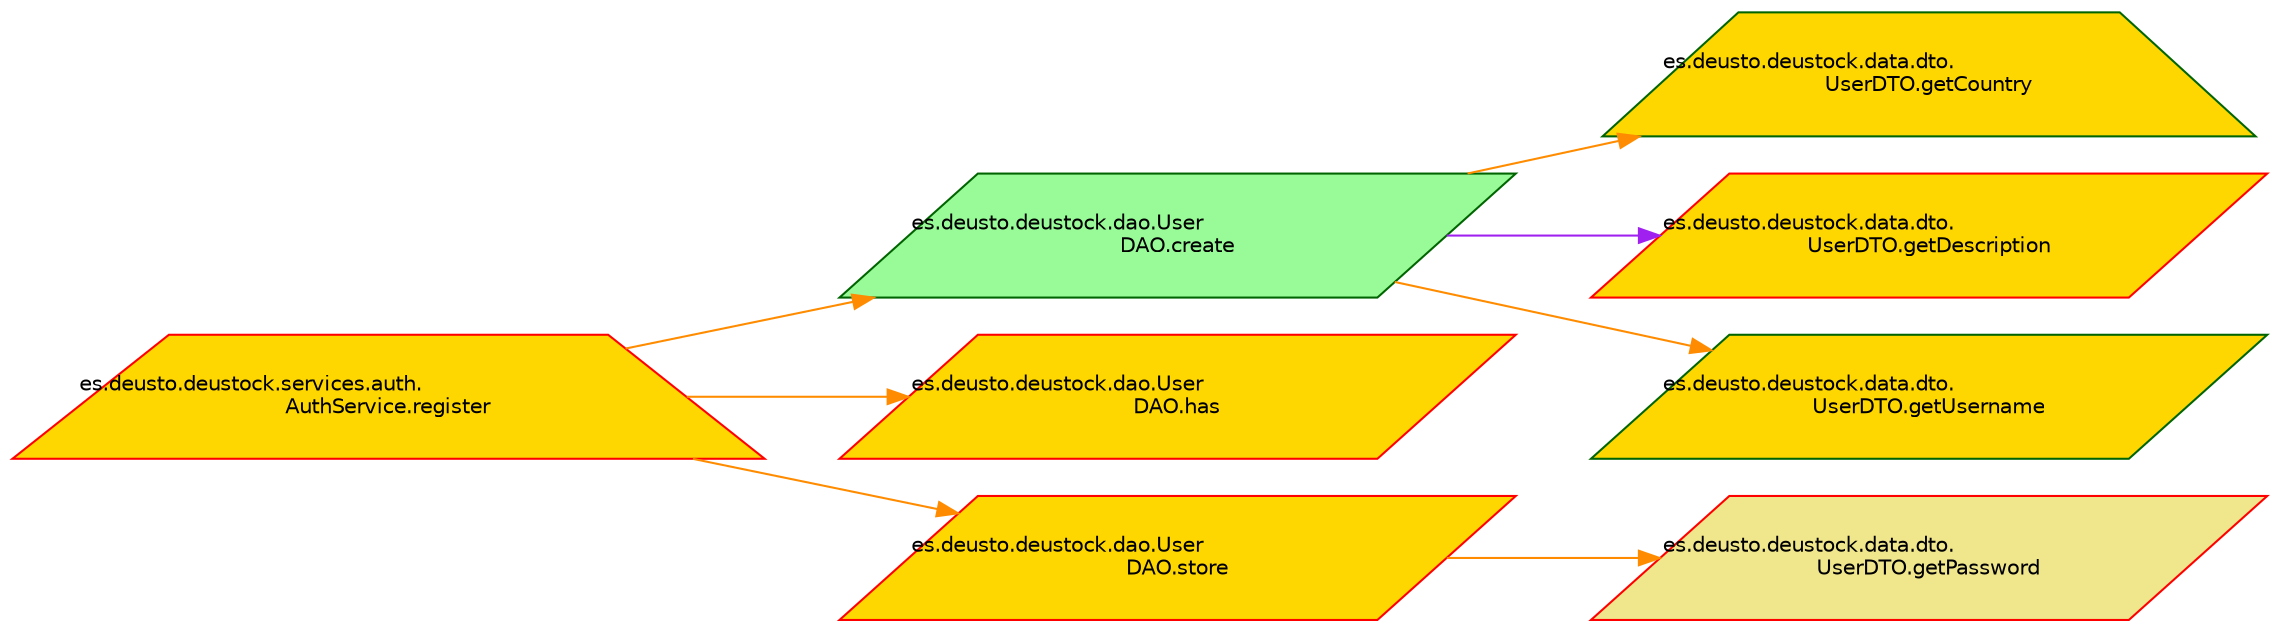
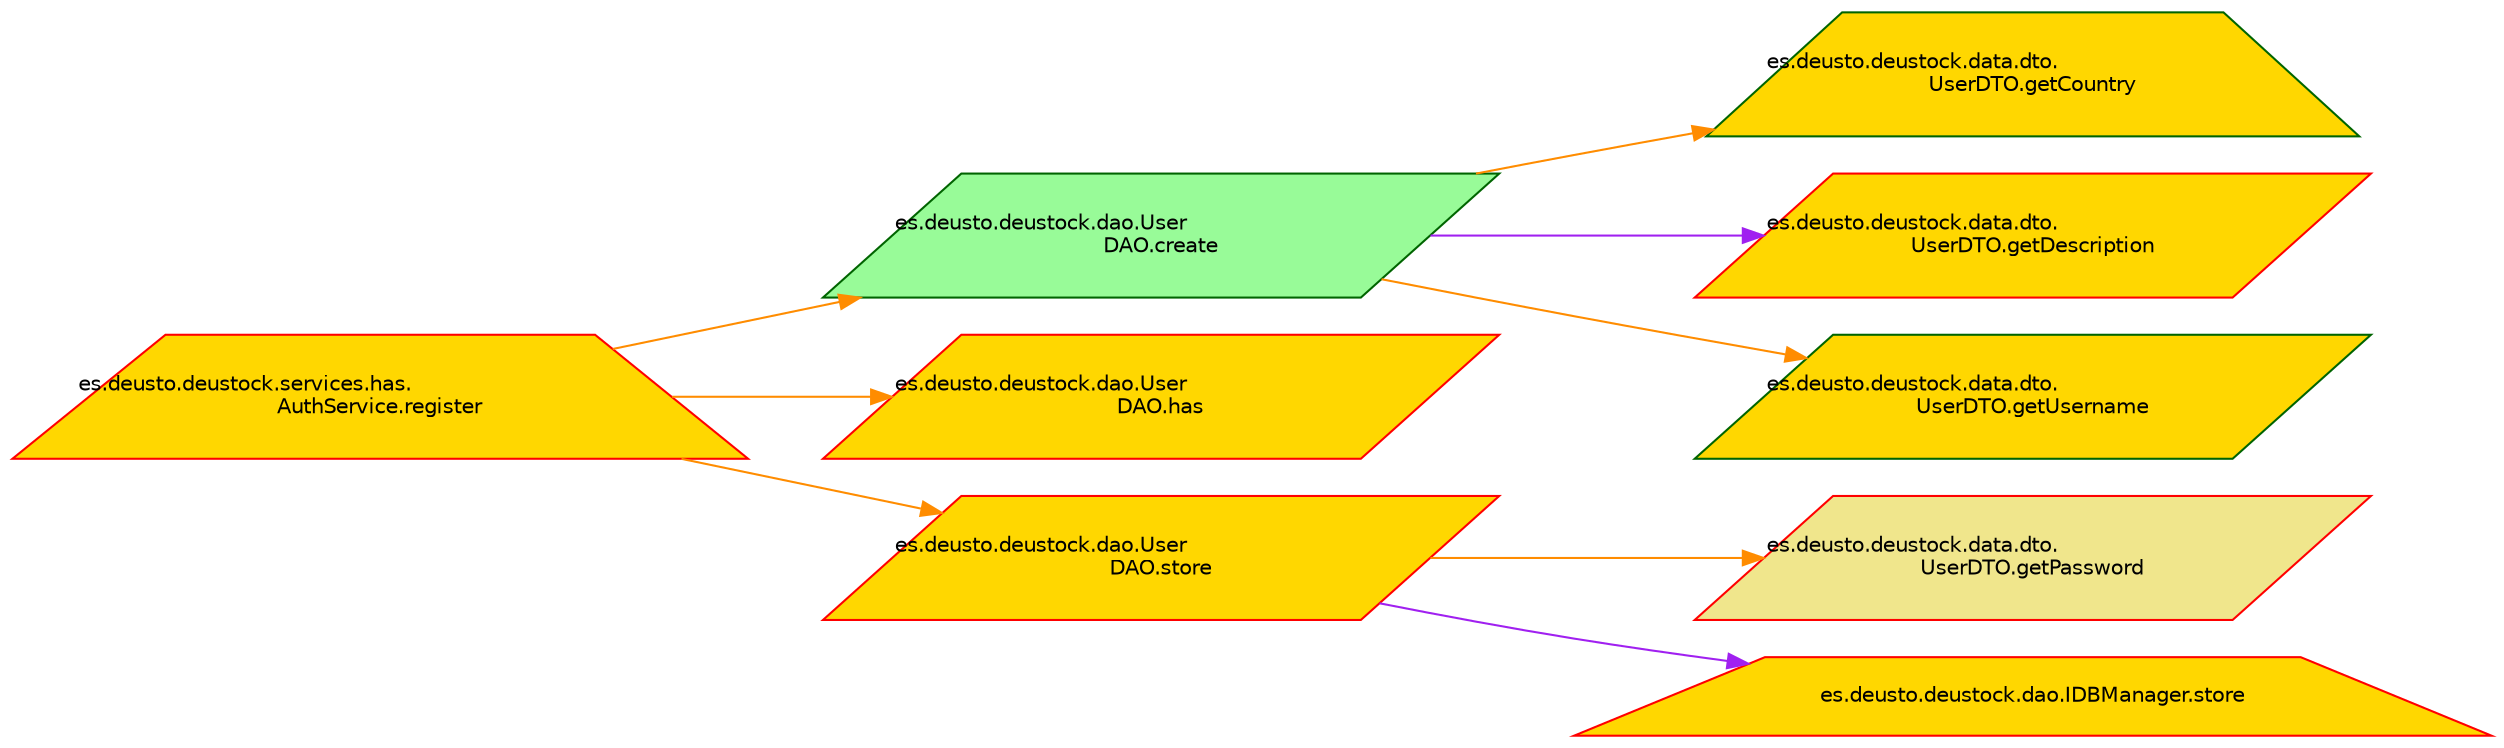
node "es.deusto.deustock.services.auth. AuthService.register": label "es.deusto.deustock.services.auth. AuthService.register" -> "es.deusto.deustock.services.has. AuthService.register"
node "es.deusto.deustock.dao.IDBManager.store": added
